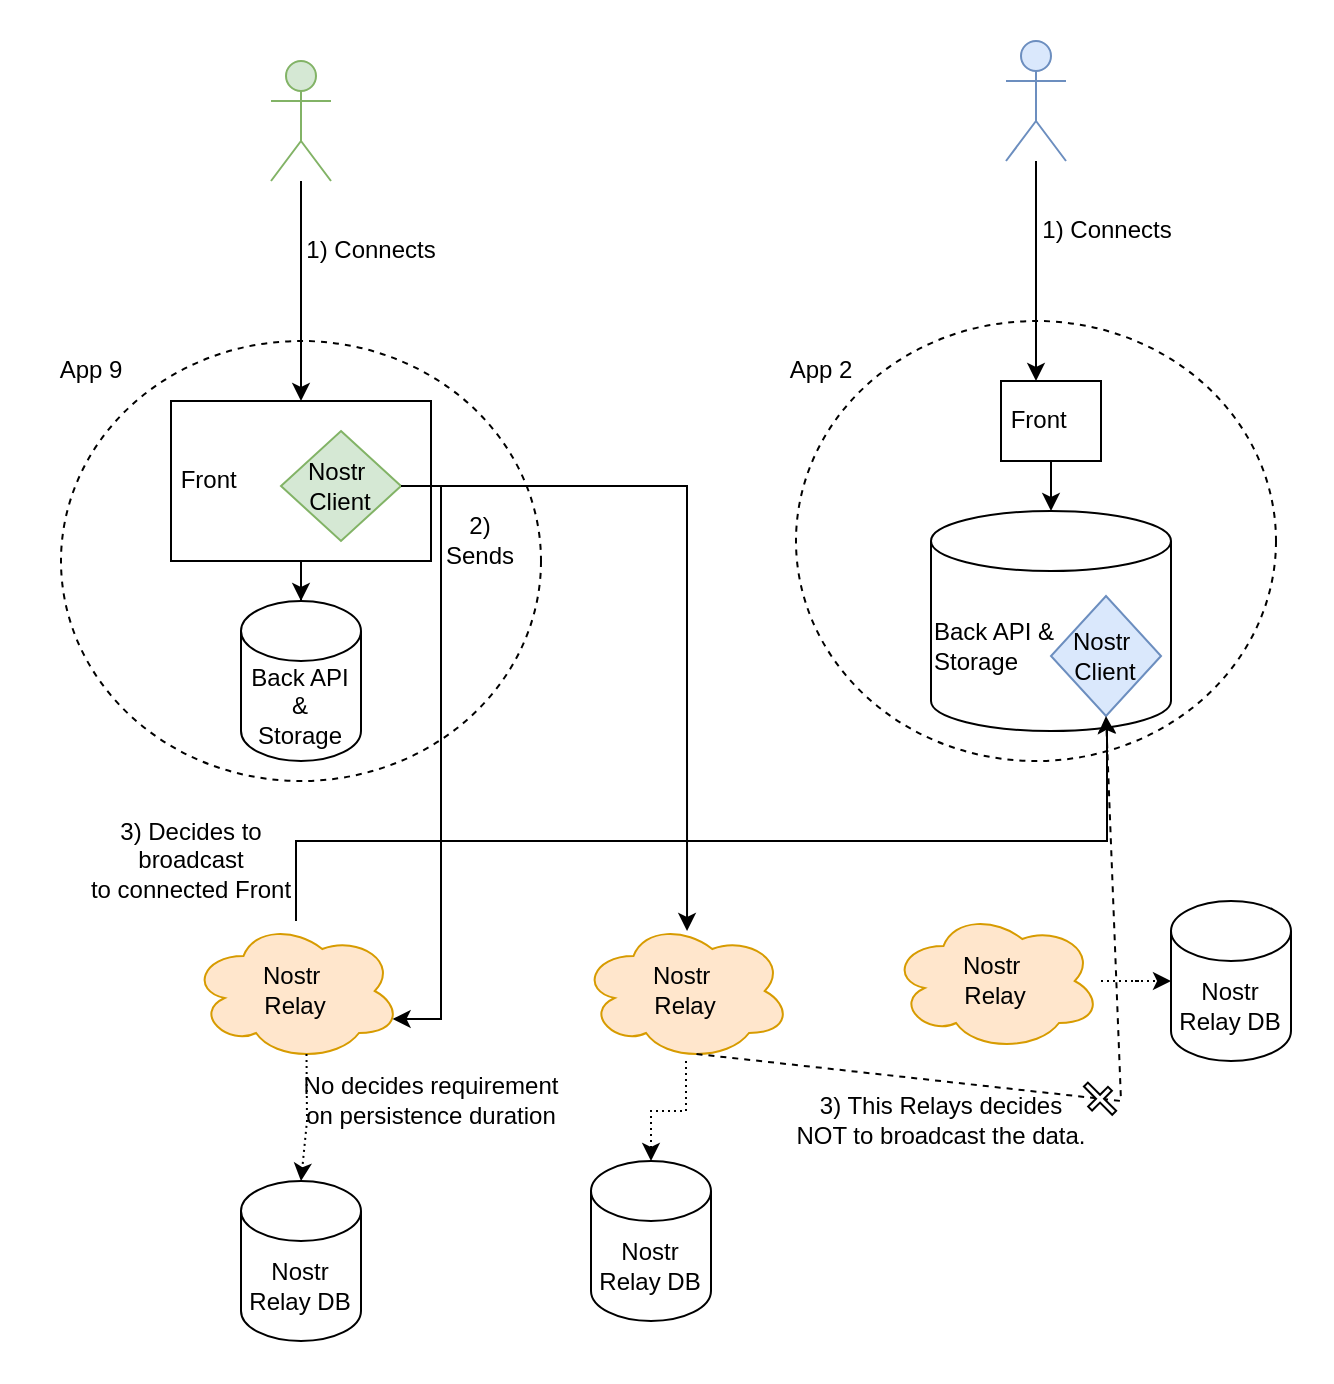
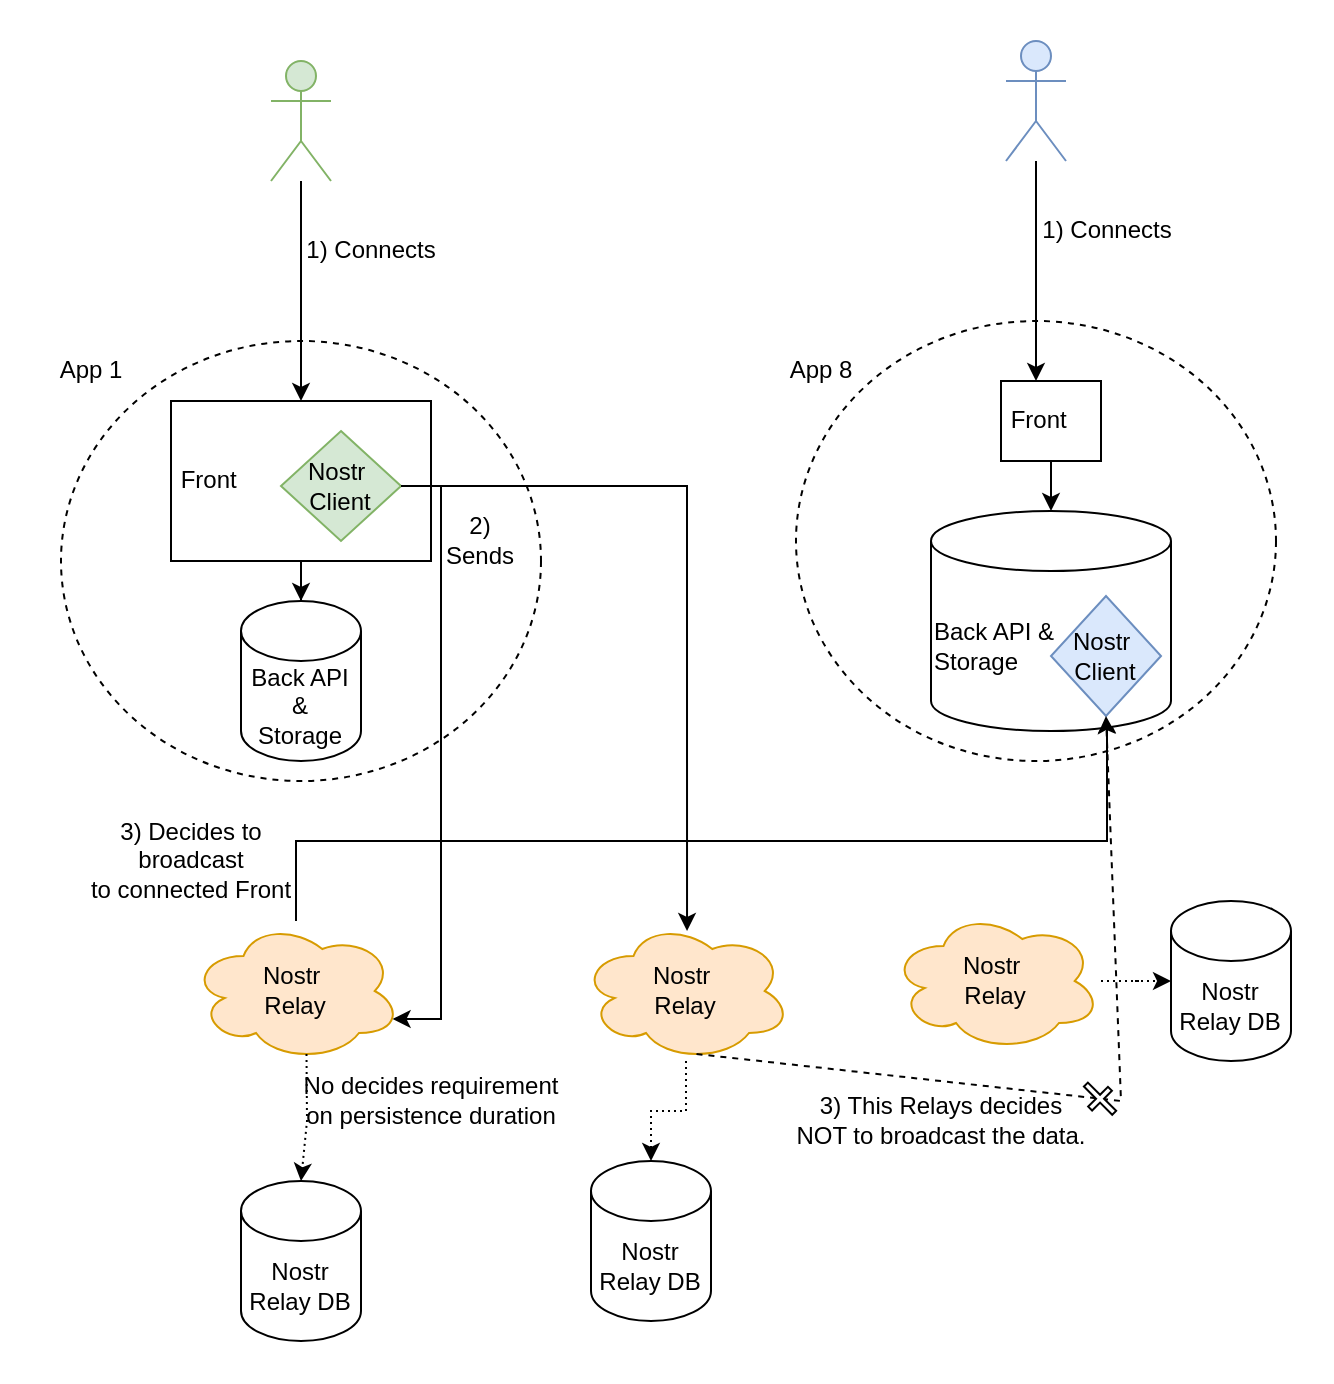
node "App 9": label "App 9" -> "App 1"
node "App 2": label "App 2" -> "App 8"
